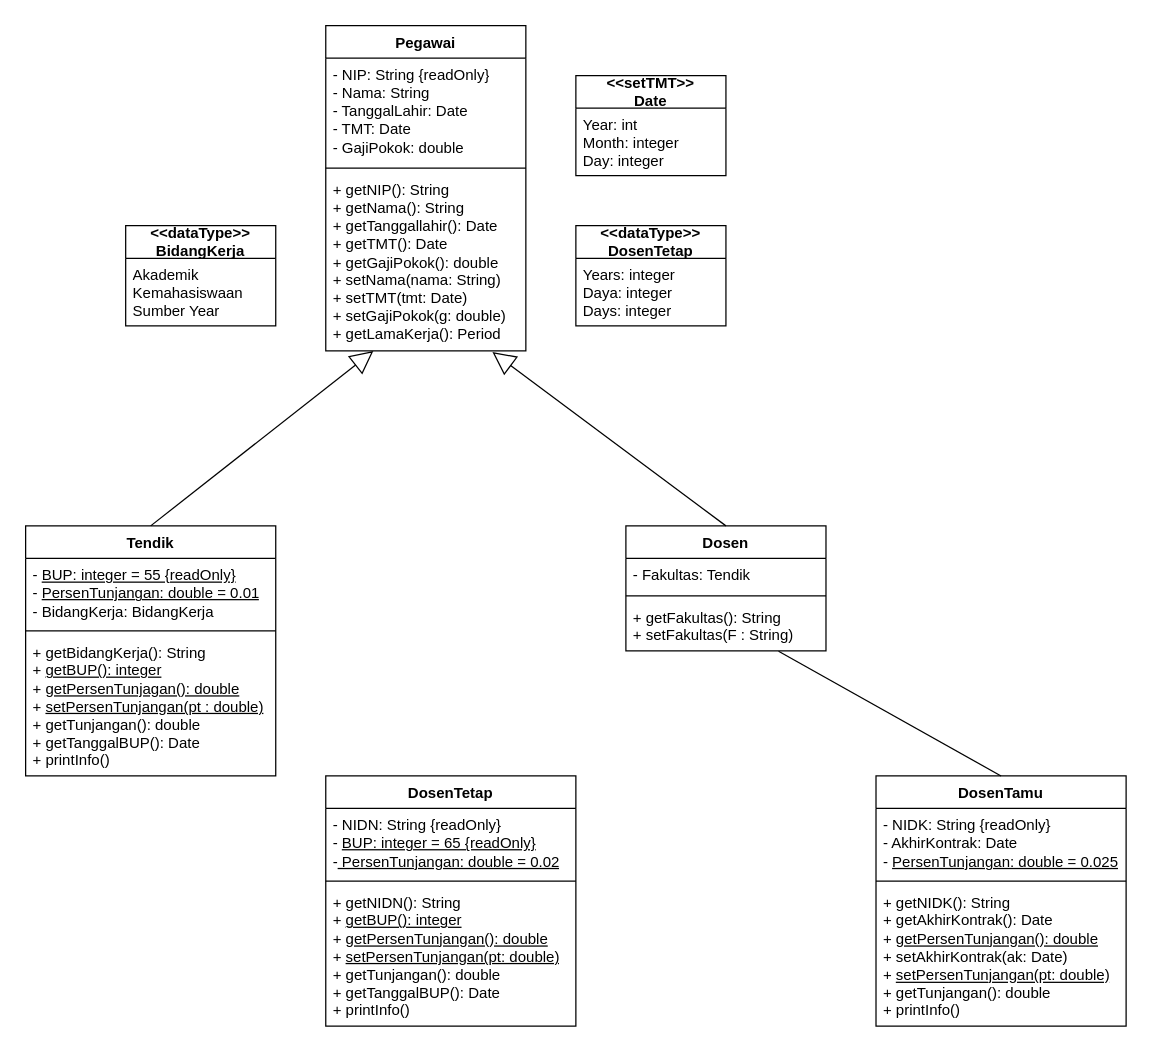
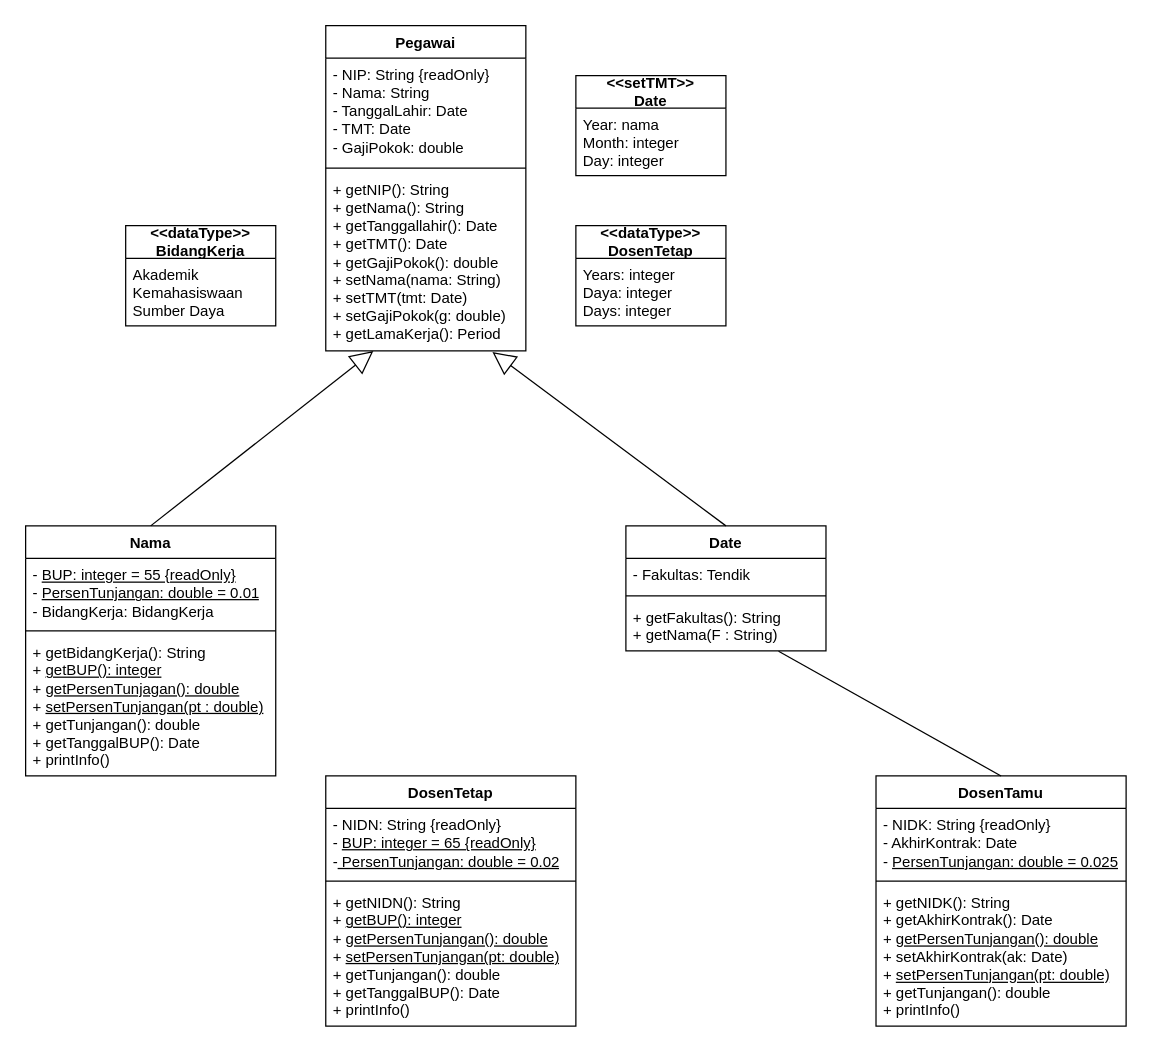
node "Year: int Month: integer Day: integer": label "Year: int Month: integer Day: integer" -> "Year: nama Month: integer Day: integer"
node "Akademik Kemahasiswaan Sumber Year": label "Akademik Kemahasiswaan Sumber Year" -> "Akademik Kemahasiswaan Sumber Daya"
node "Tendik": label "Tendik" -> "Nama"
node "Dosen": label "Dosen" -> "Date"
node "+ getFakultas(): String + setFakultas(F : String)": label "+ getFakultas(): String + setFakultas(F : String)" -> "+ getFakultas(): String + getNama(F : String)"
